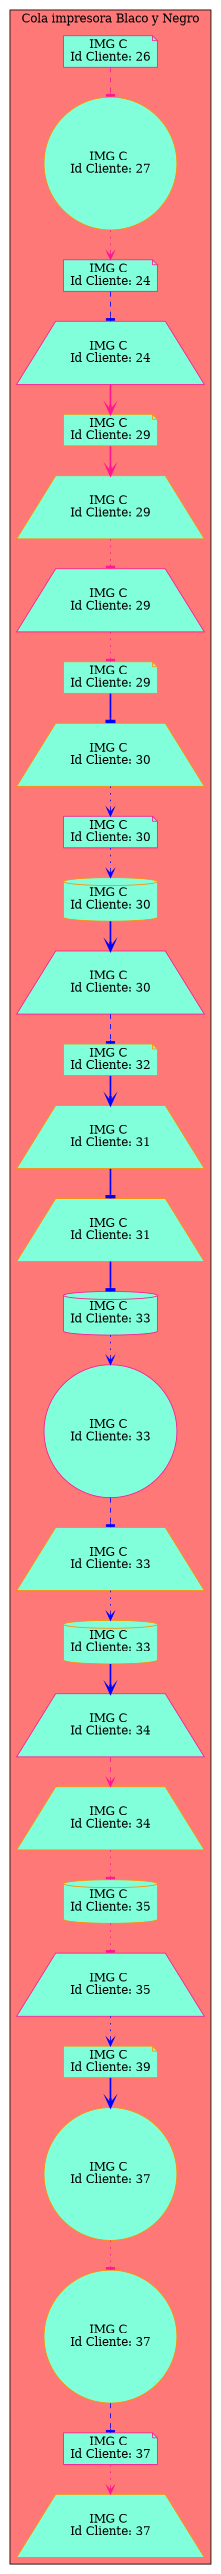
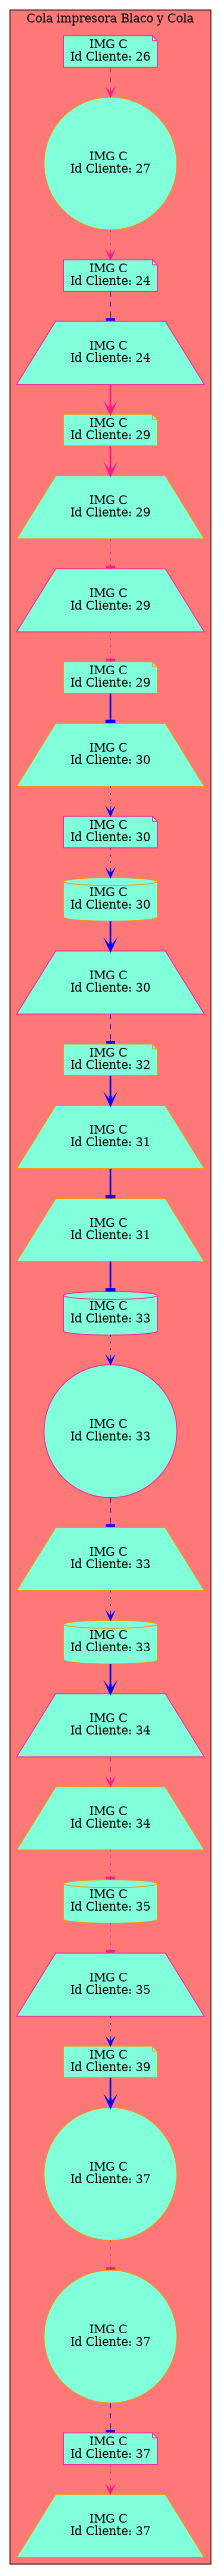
cluster " Cola impresora Blaco y Negro ": label " Cola impresora Blaco y Negro " -> " Cola impresora Blaco y Cola "
edge "IMG C Id Cliente: 26" -> "IMG C Id Cliente: 27": arrowhead tee -> vee
